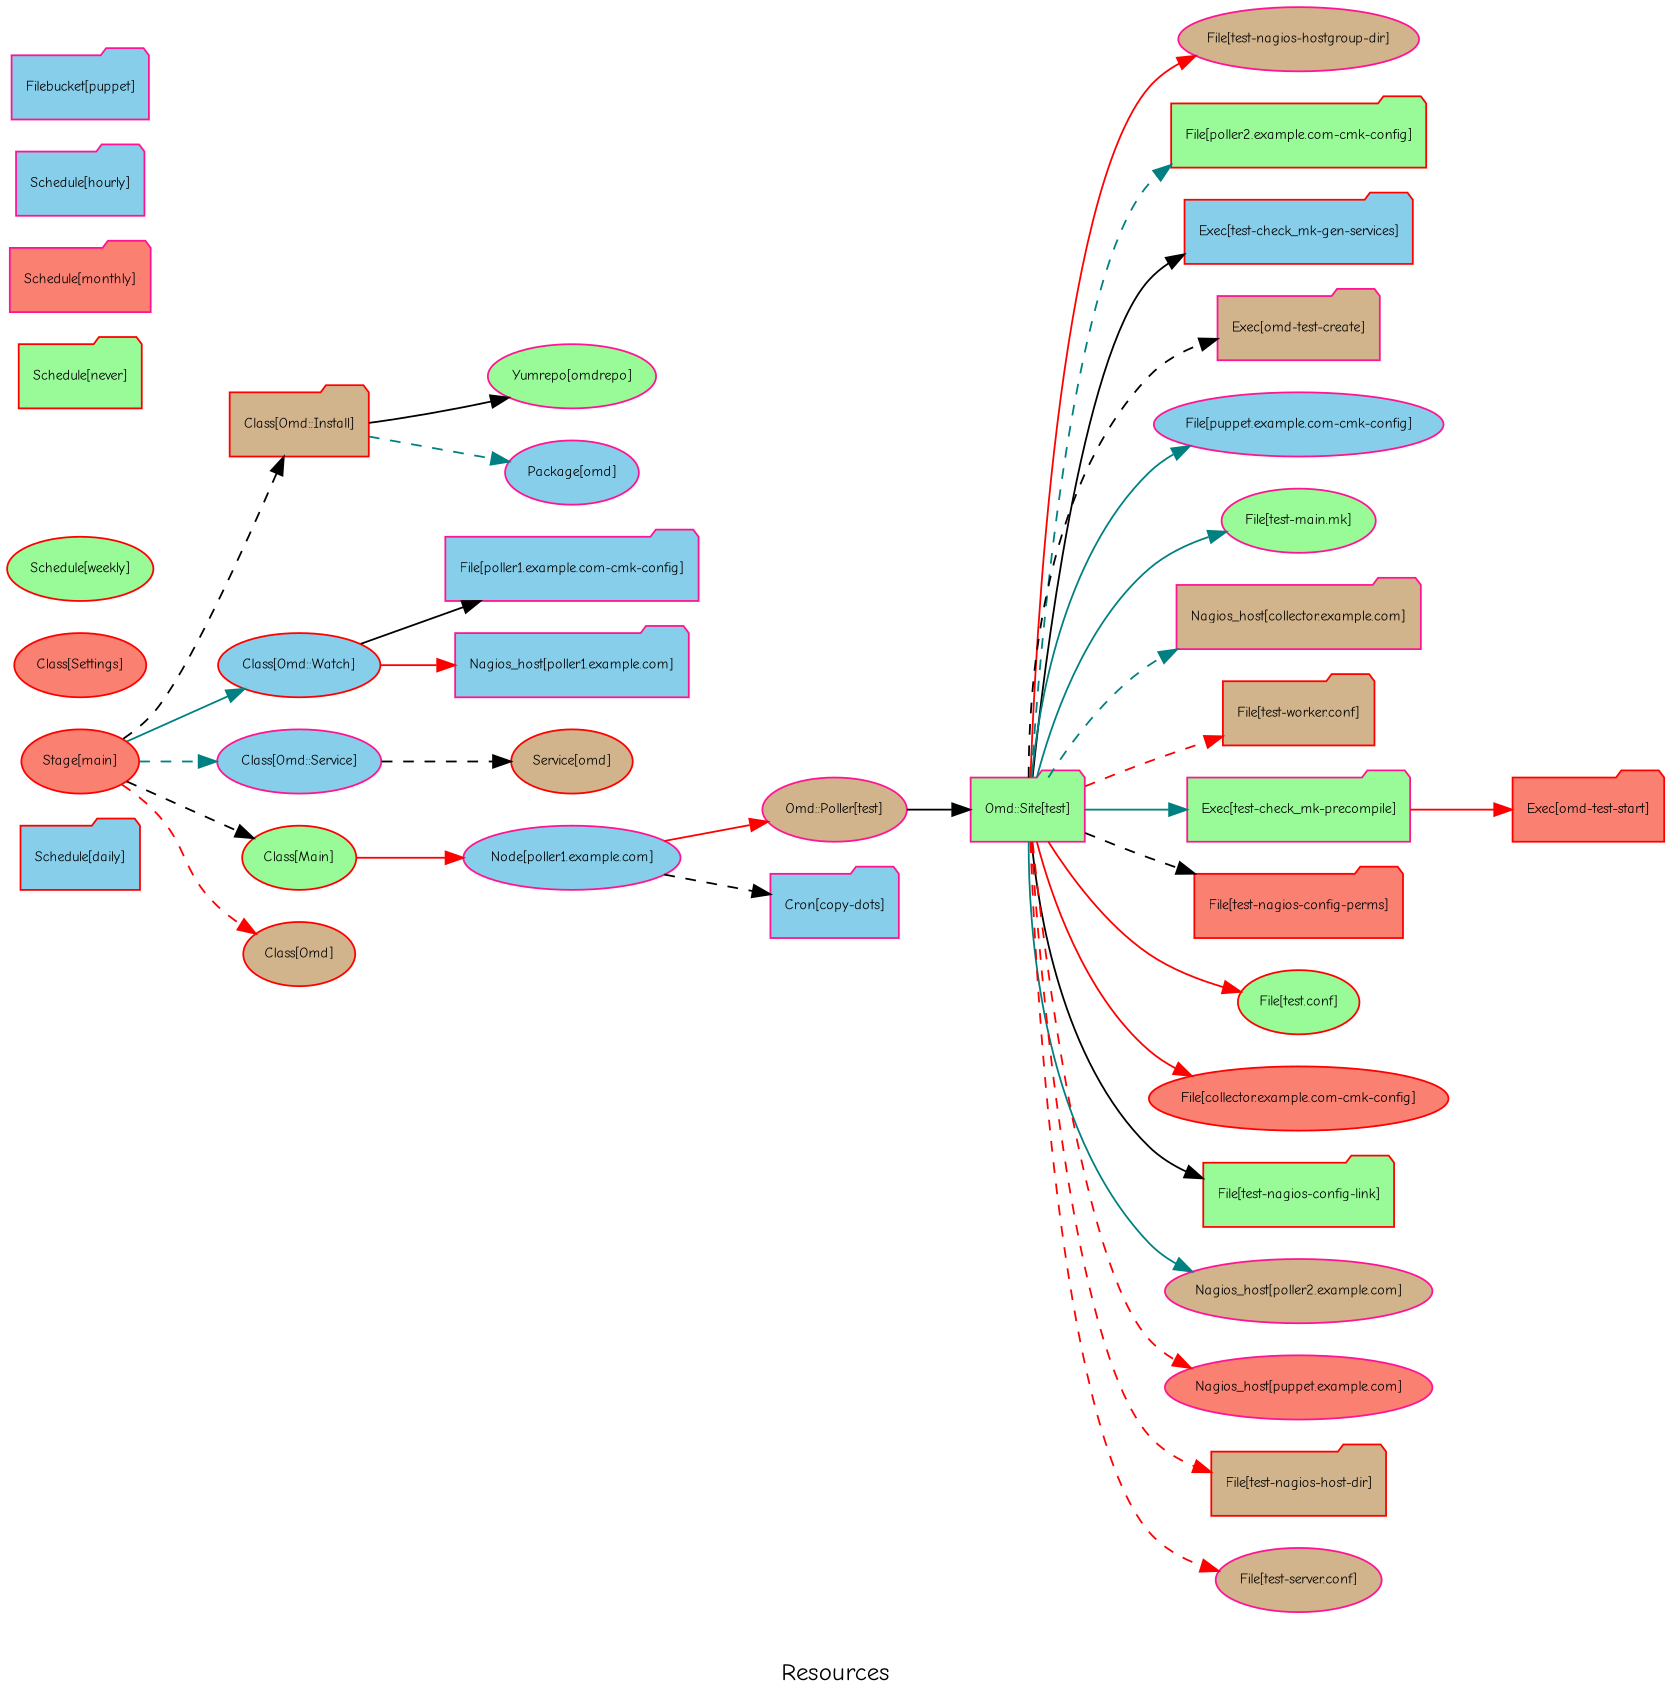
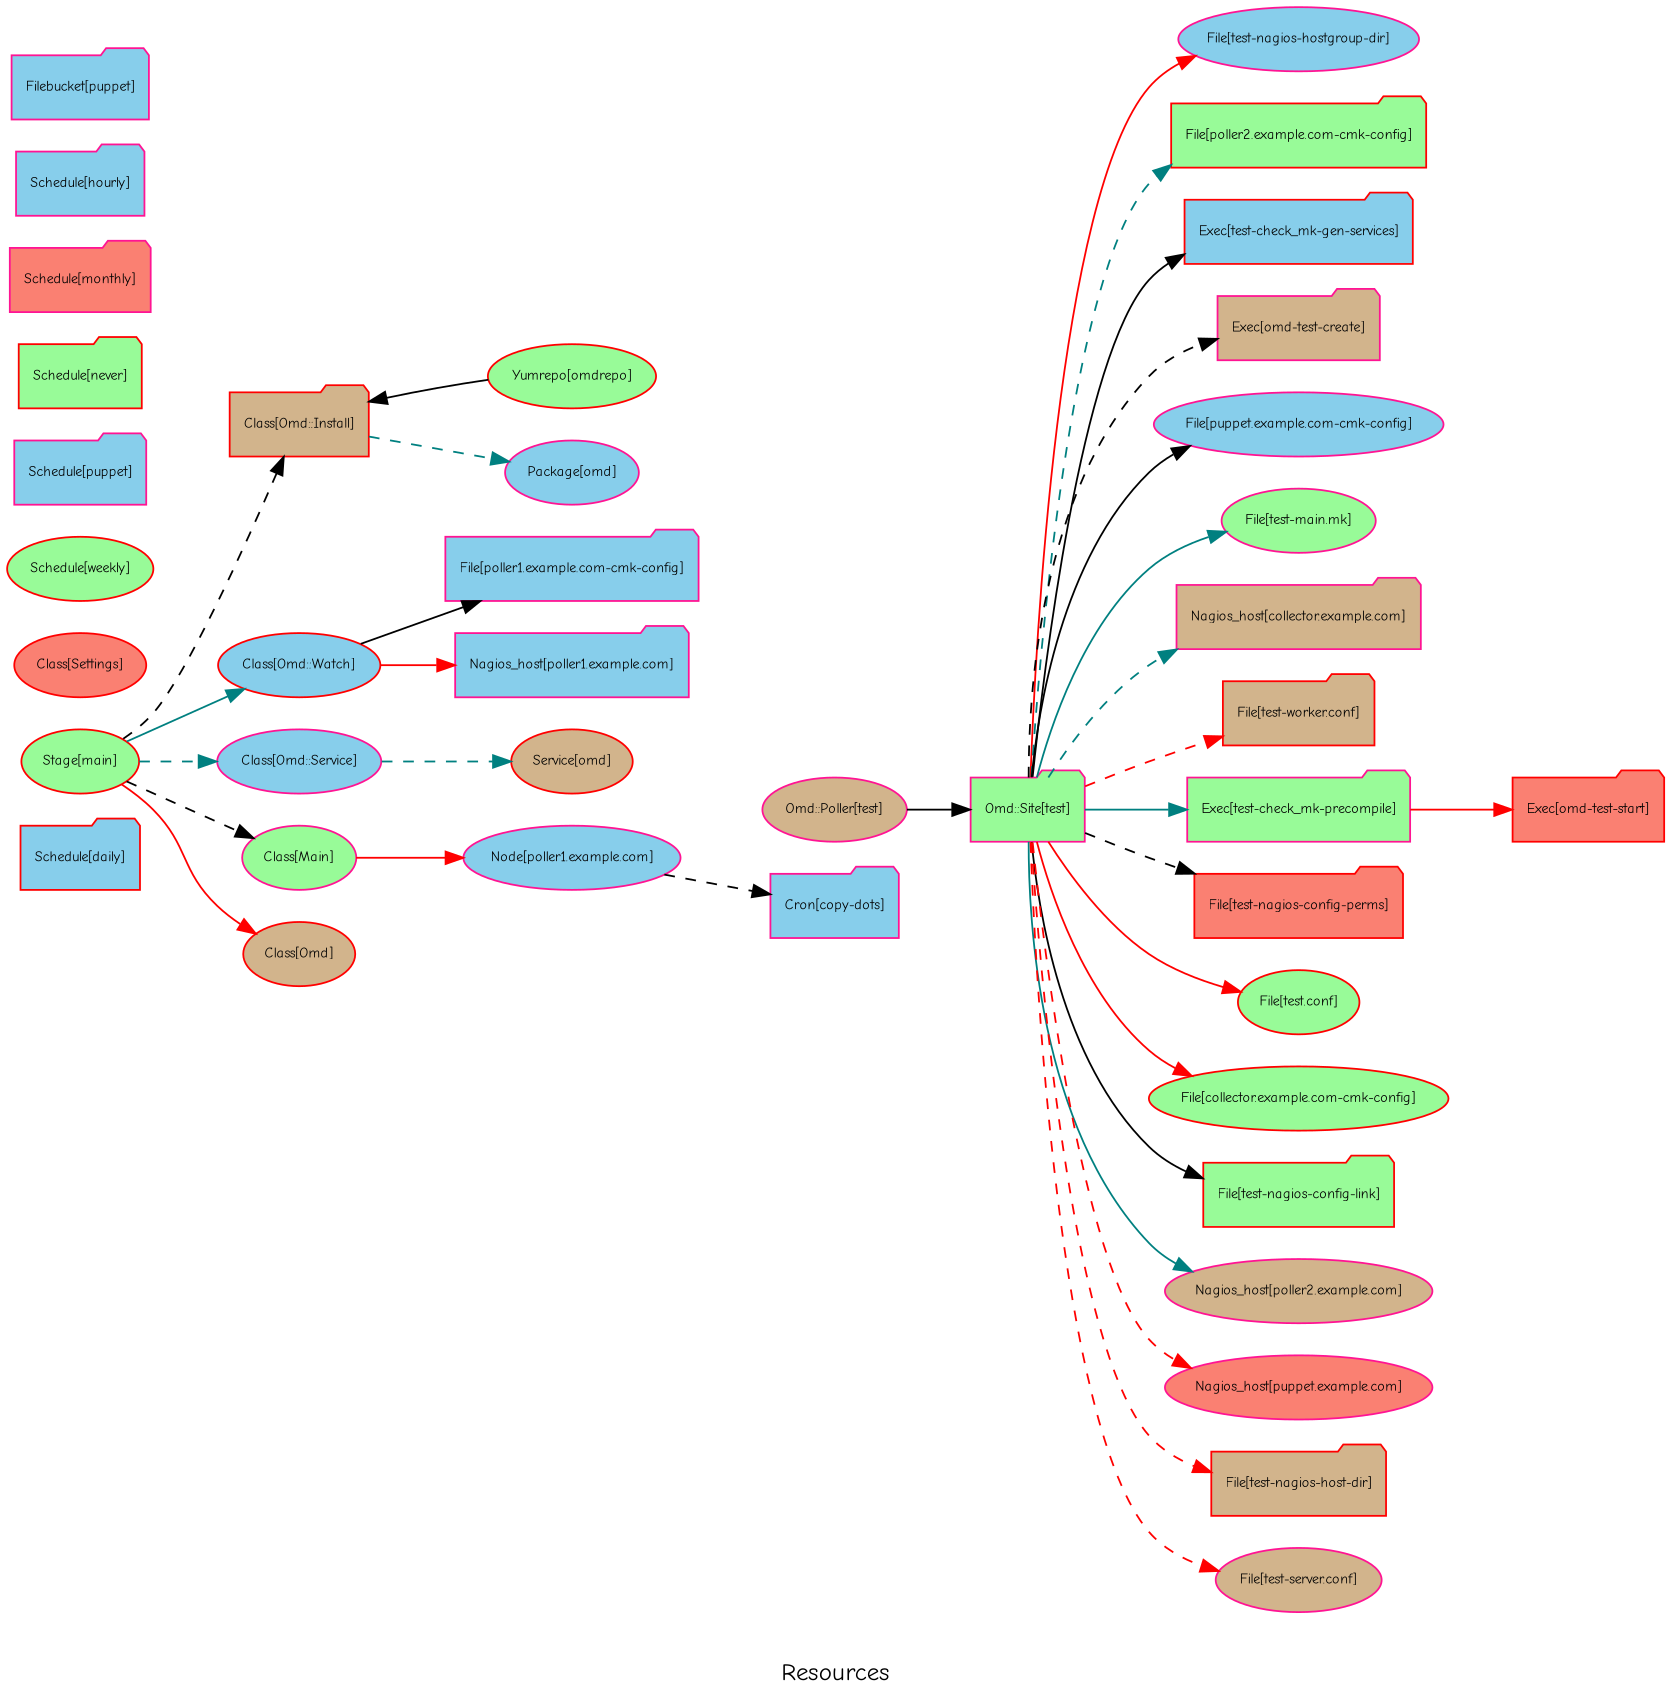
node "File[test-nagios-hostgroup-dir]": fillcolor tan -> skyblue
node "Yumrepo[omdrepo]": color deeppink -> red
edge "Class[Omd::Install]" -> "Yumrepo[omdrepo]": reversed
node "Schedule[puppet]": added
edge "Omd::Site[test]" -> "File[puppet.example.com-cmk-config]": color teal -> black
node "Stage[main]": fillcolor salmon -> palegreen
edge "Class[Omd::Service]" -> "Service[omd]": color black -> teal
edge "Node[poller1.example.com]" -> "Omd::Poller[test]": removed
edge "Stage[main]" -> "Class[Omd]": style dashed -> solid
node "Class[Main]": color red -> deeppink
node "File[collector.example.com-cmk-config]": fillcolor salmon -> palegreen
